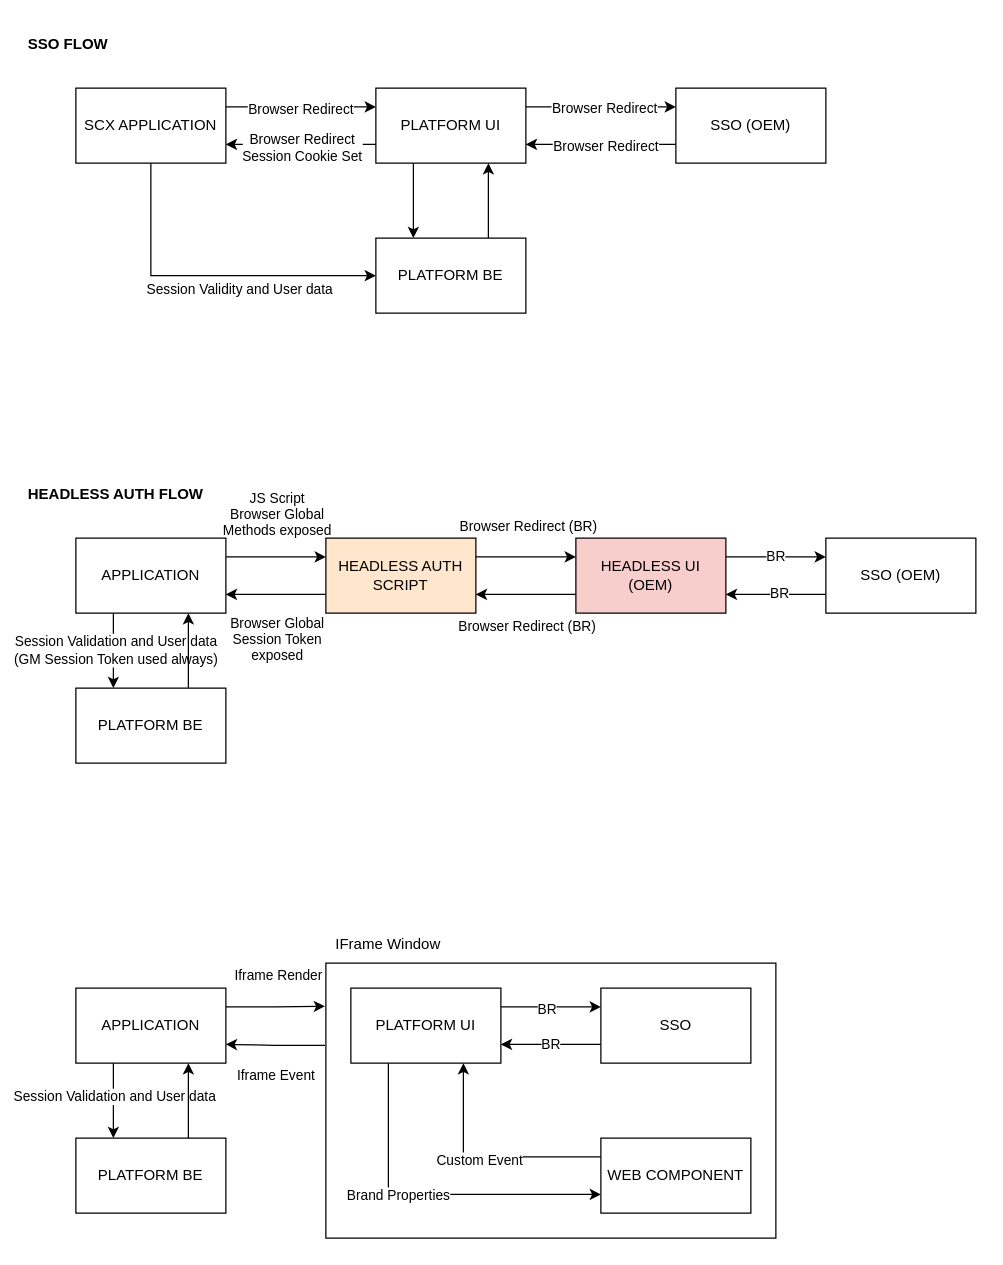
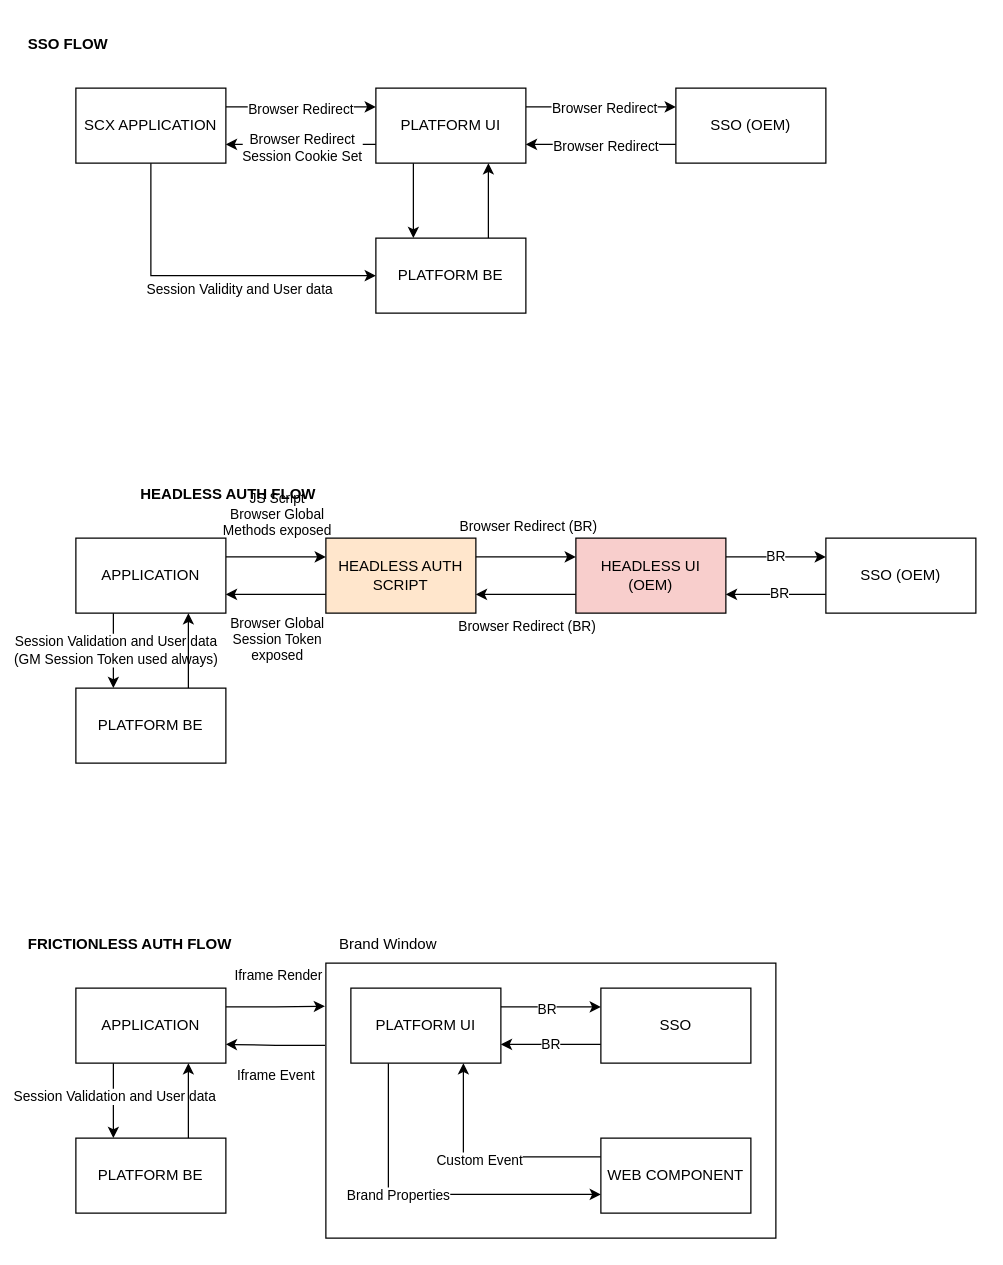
node "HEADLESS AUTH FLOW": moved (126, 494) -> (238, 494)
node "FRICTIONLESS AUTH FLOW": added
node "IFrame Window": label "IFrame Window" -> "Brand Window"
